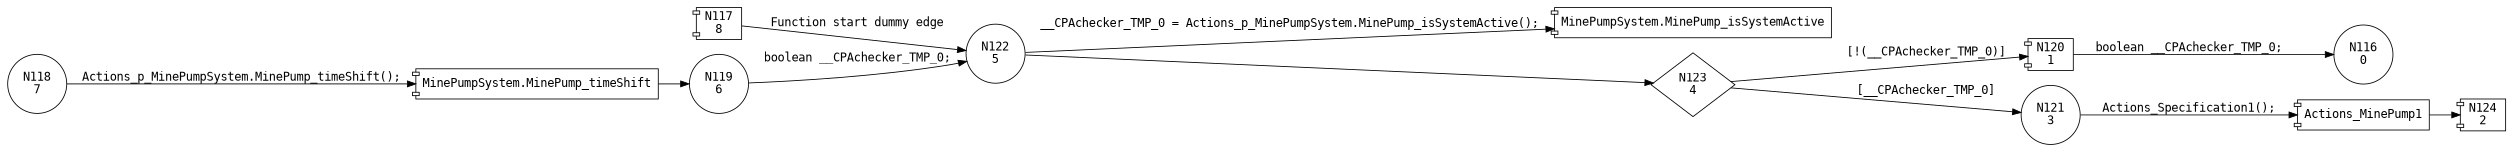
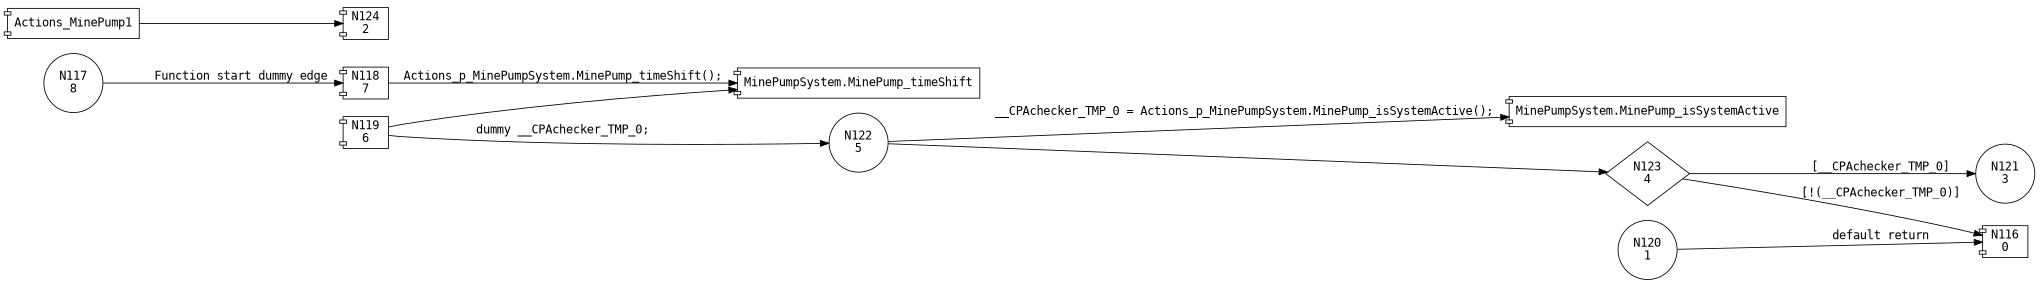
node "N117 8": shape component -> circle
edge "N117 8" -> "N122 5": now "N117 8" -> "N118 7"
edge "N120 1" -> "N116 0": label "boolean __CPAchecker_TMP_0;" -> "default return"
node "N120 1": shape component -> circle
node "N116 0": shape circle -> component
edge "N119 6" -> "N122 5": label "boolean __CPAchecker_TMP_0;" -> "dummy __CPAchecker_TMP_0;"
edge "N123 4" -> "N120 1": now "N123 4" -> "N116 0"
node "N118 7": shape circle -> component
edge "MinePumpSystem.MinePump_timeShift" -> "N119 6": reversed
node "N119 6": shape circle -> component
edge "N121 3" -> "Actions_MinePump1": removed, label "Actions_Specification1();"
